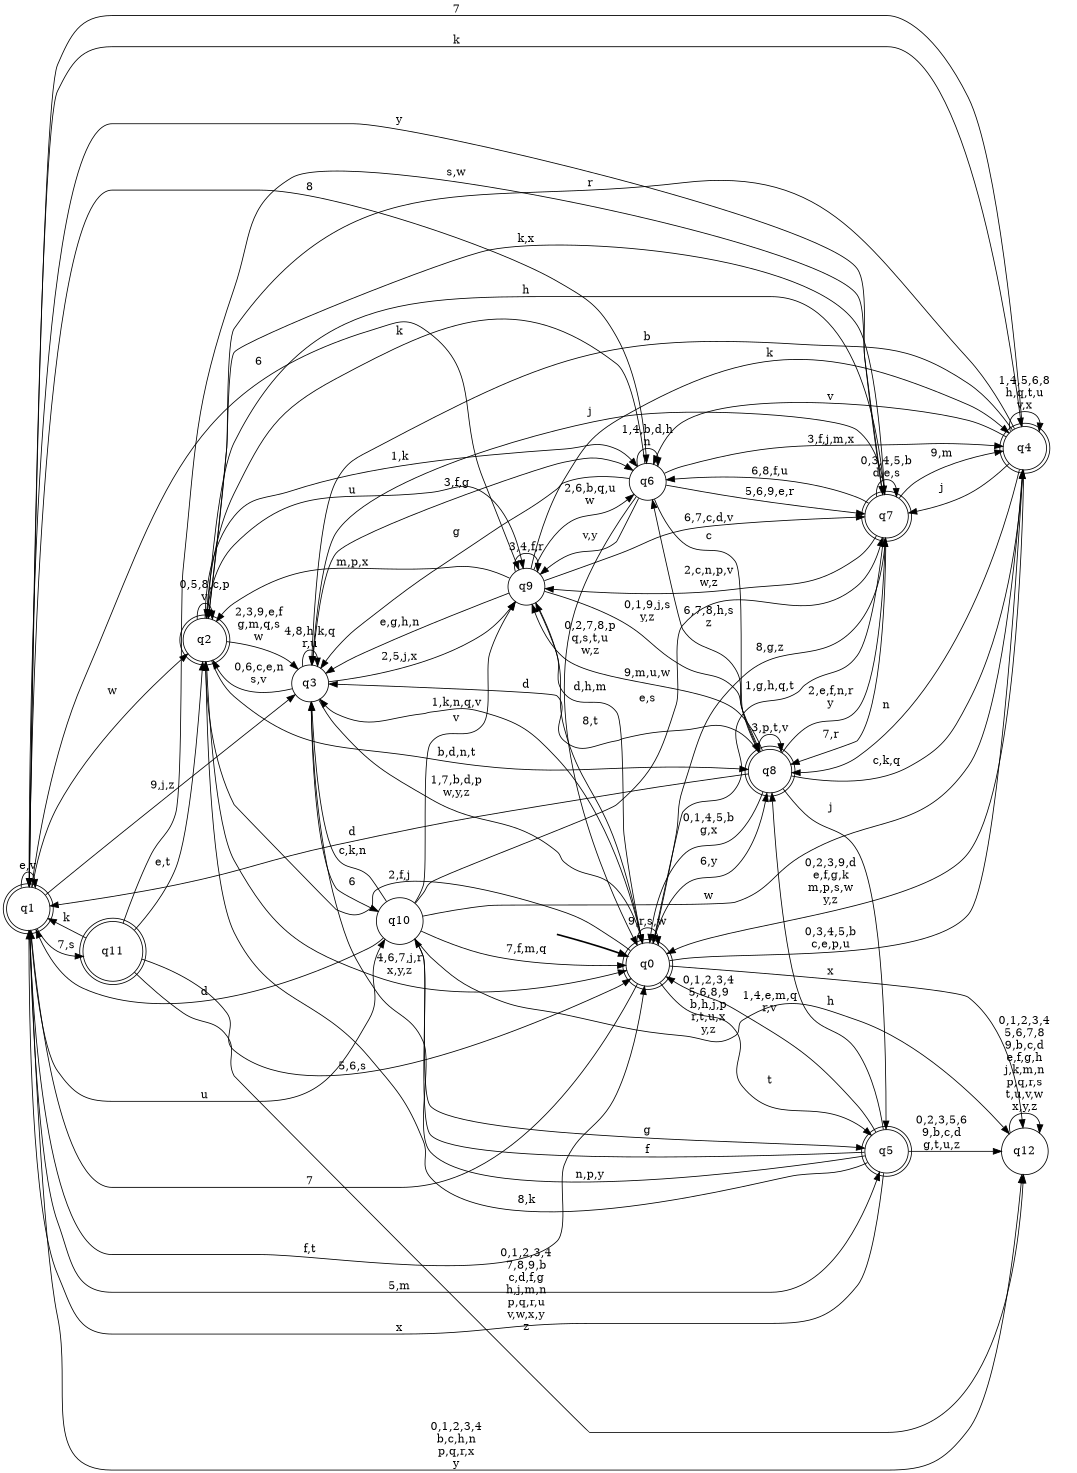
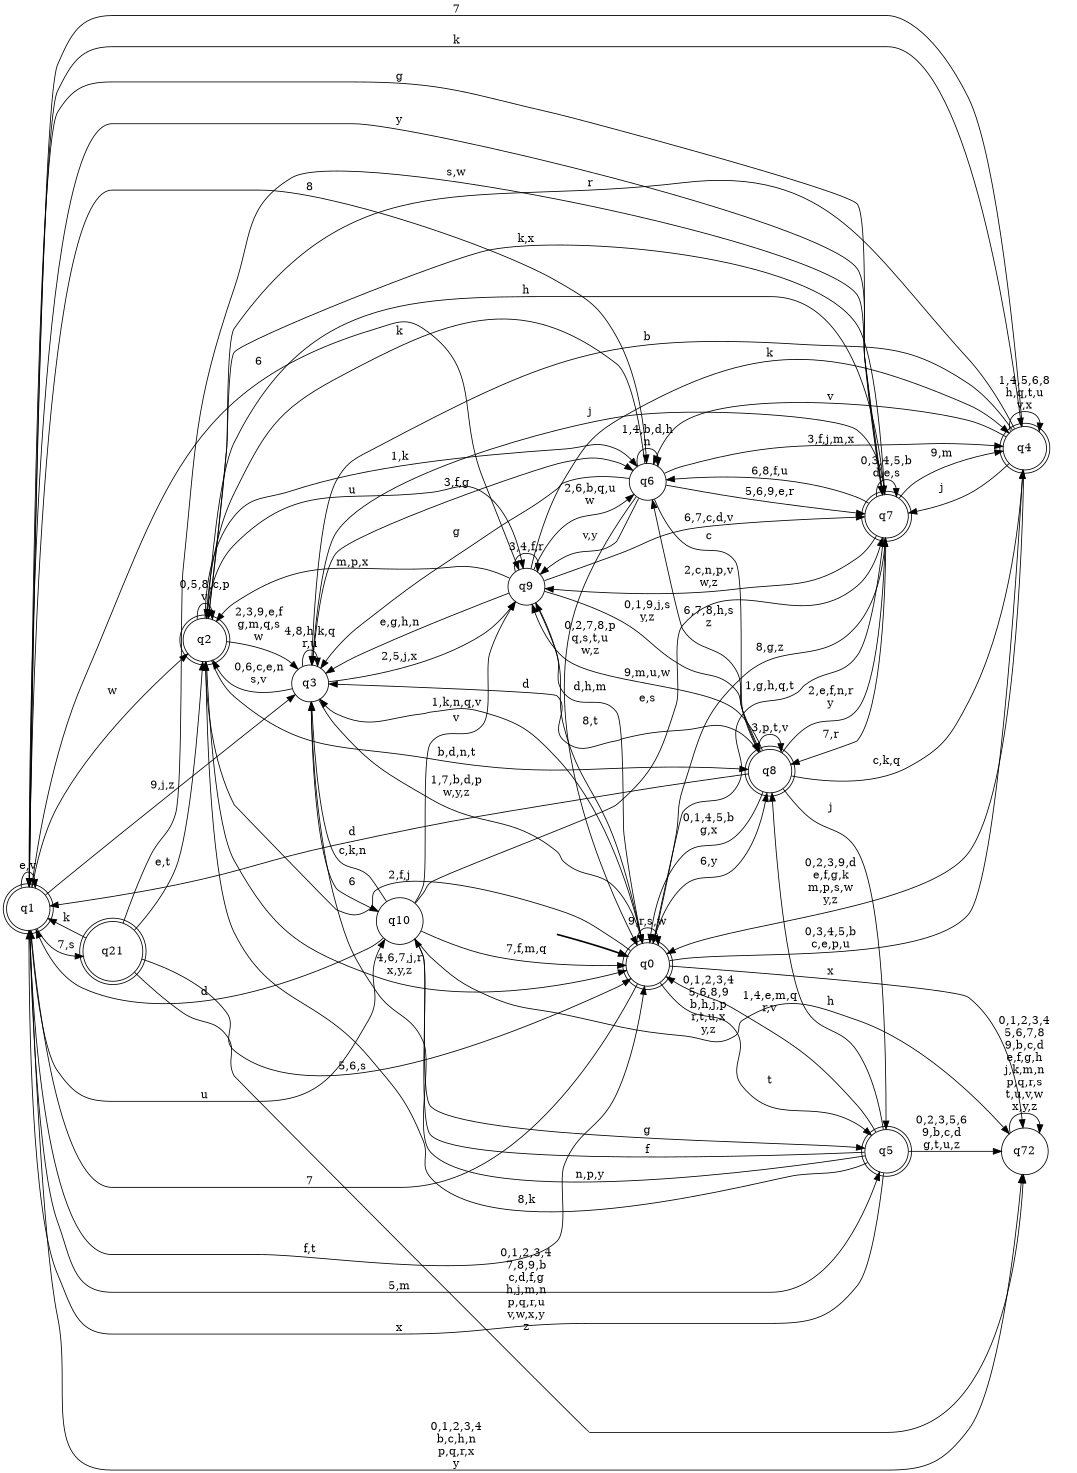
edge "q1" -> "q7": added, label "g"
edge "q4" -> "q8": removed, label "n"
edge "q10" -> "q4": removed, label "w"
node "q11": label "q11" -> "q21"
node "q12": label "q12" -> "q72"
